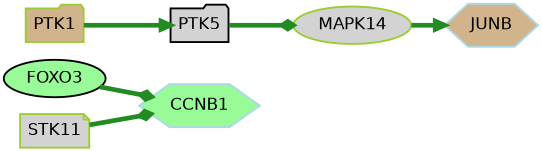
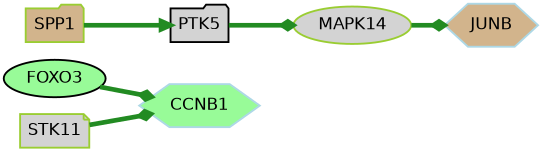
node "PTK1": label "PTK1" -> "SPP1"
edge "MAPK14" -> "JUNB": arrowhead normal -> diamond
